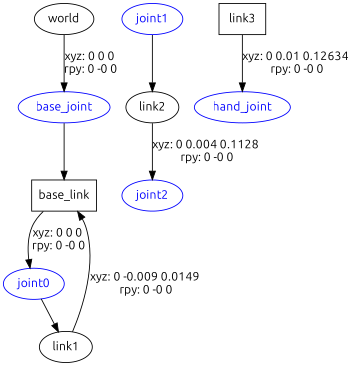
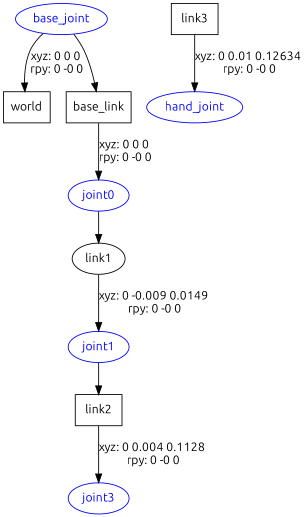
node "world": shape ellipse -> box
edge "world" -> "base_joint": reversed
node "link2": shape ellipse -> box
node "joint2": label "joint2" -> "joint3"
edge "link1" -> "base_link": now "link1" -> "joint1"
